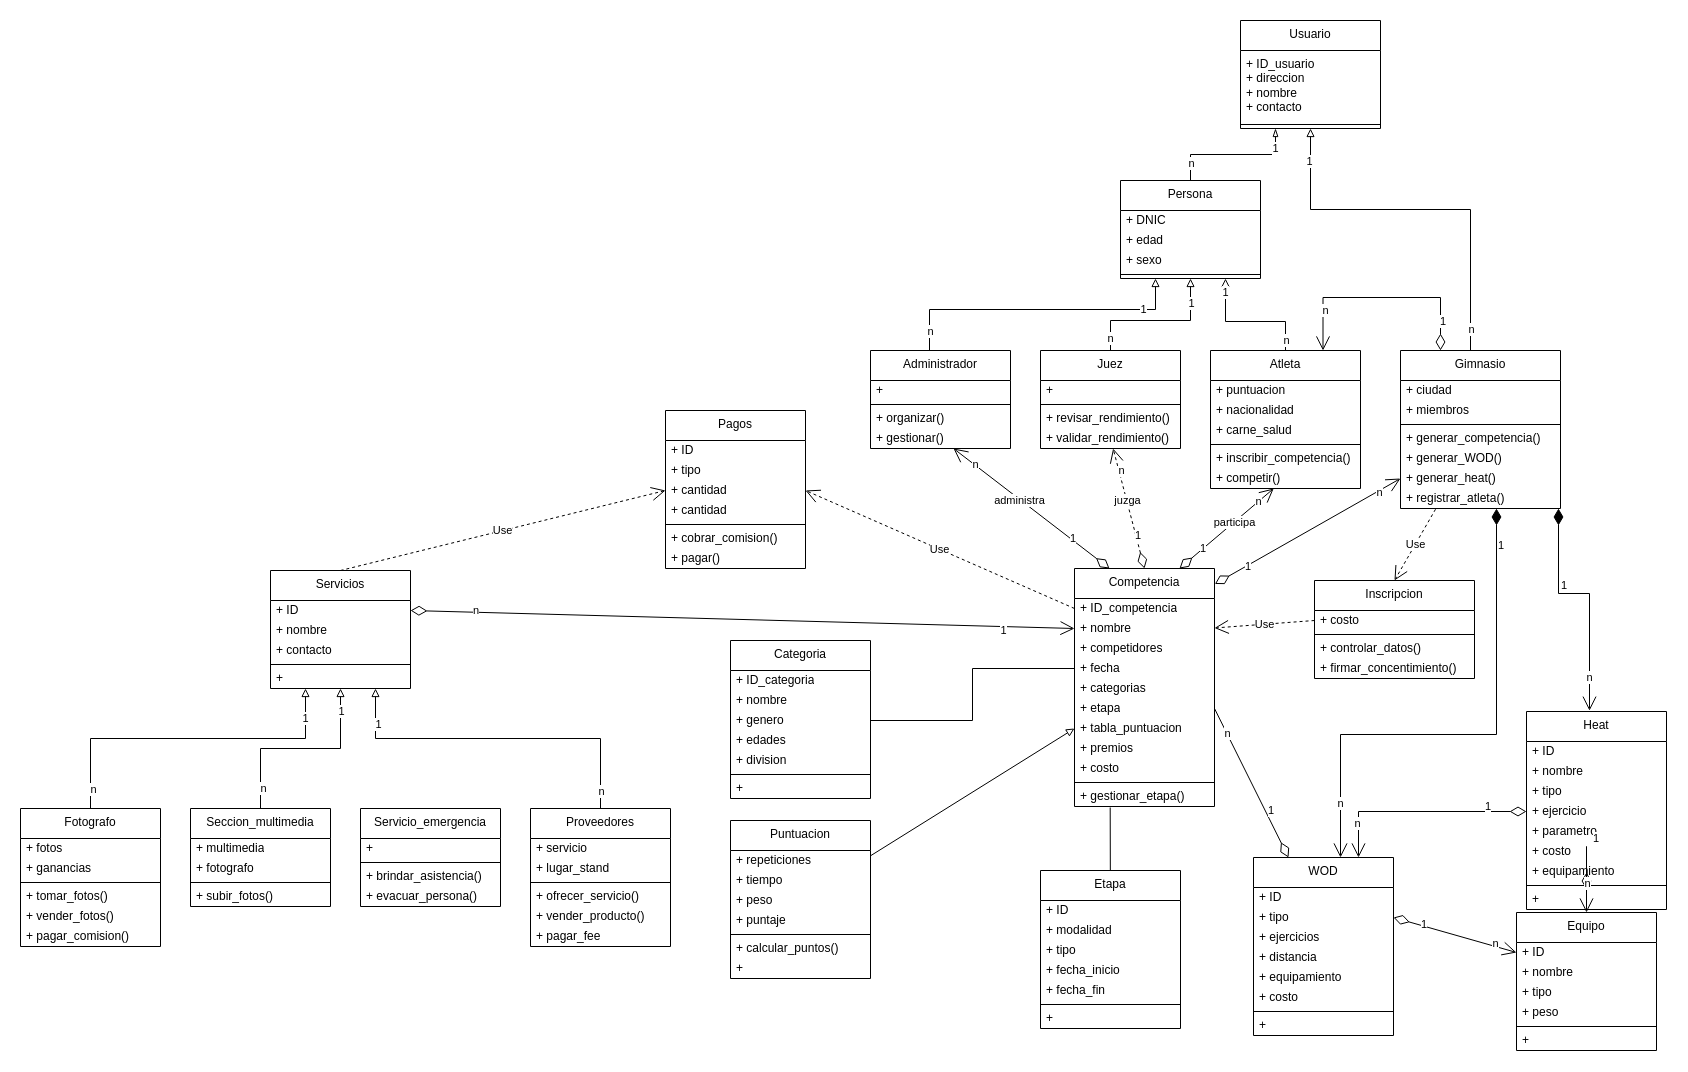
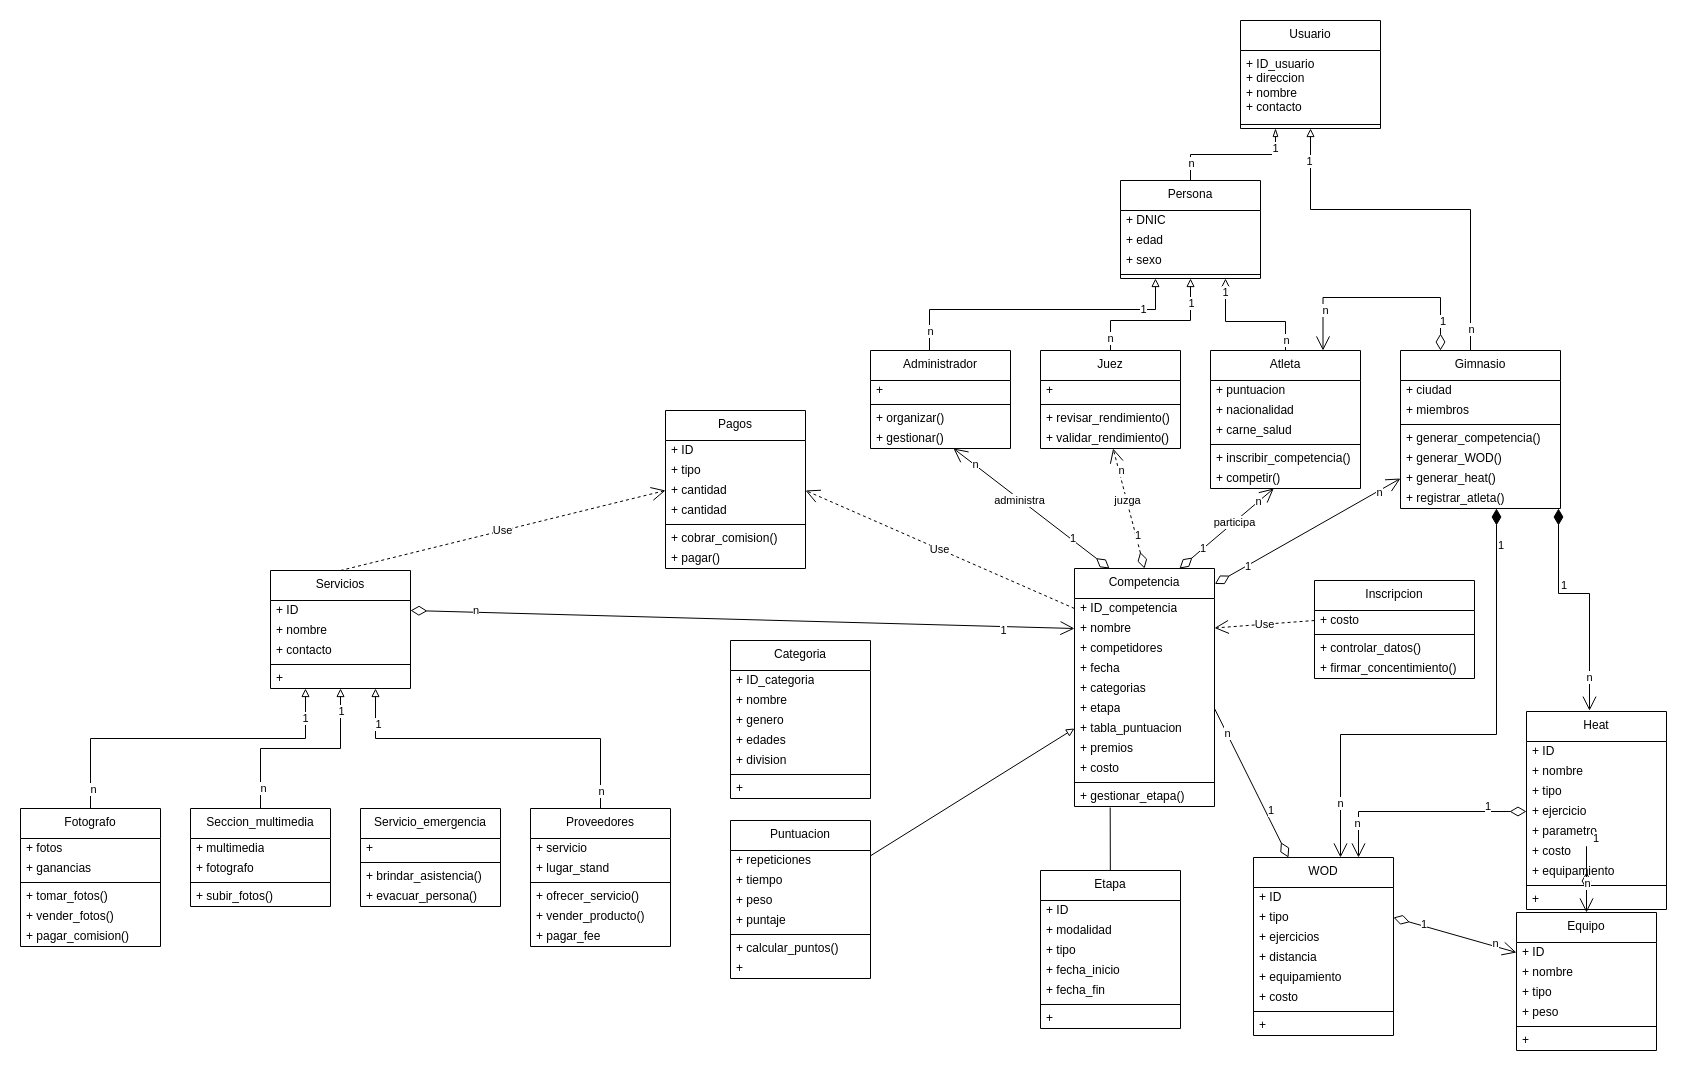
edge "+ registrar_atleta()" -> "Inscripcion": removed, label "Use"
edge "+ fecha" -- "+ genero": removed
